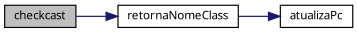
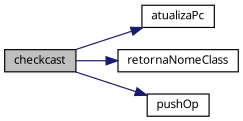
edge "retornaNomeClass" -> "atualizaPc": now "checkcast" -> "atualizaPc"
node "pushOp": added
